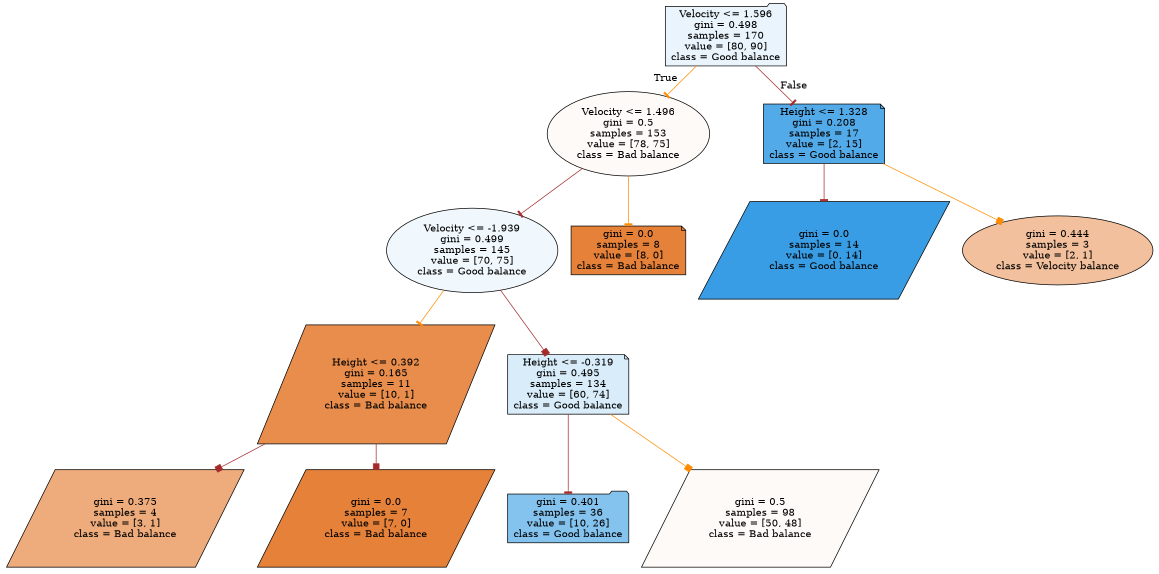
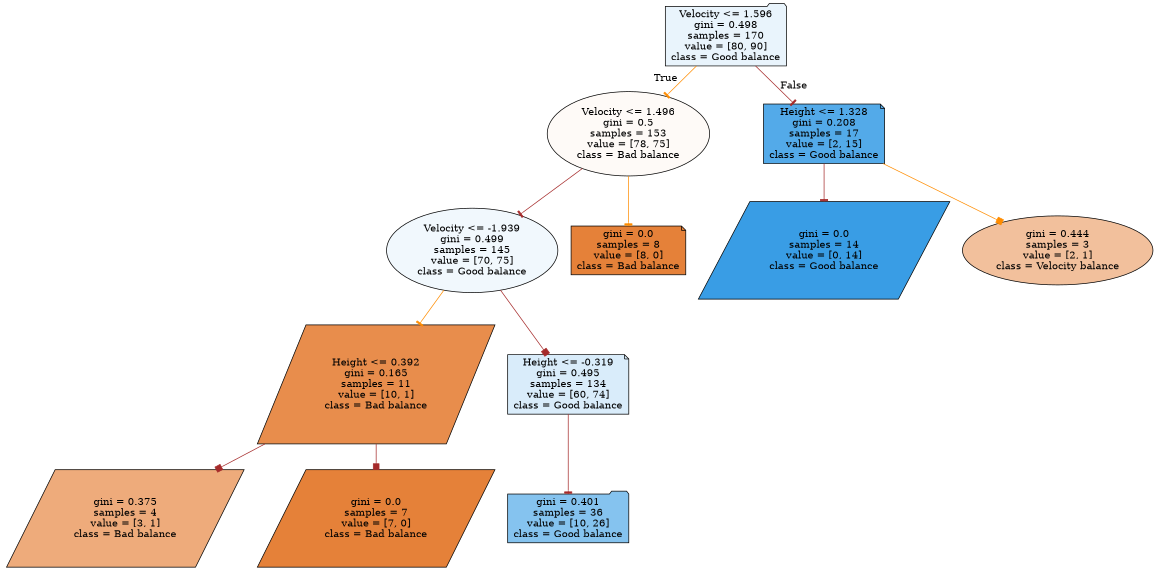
node "gini = 0.5 samples = 98 value = [50, 48] class = Bad balance": removed
